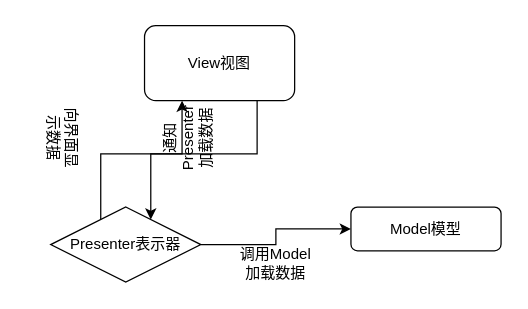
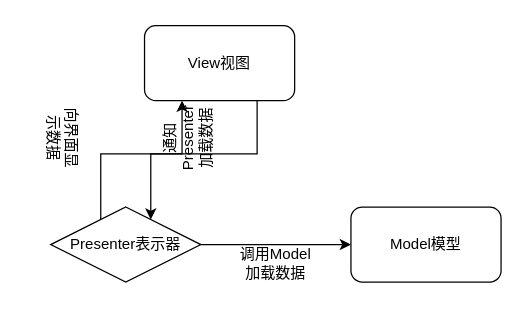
node "Model模型": size 150x44 -> 150x75
